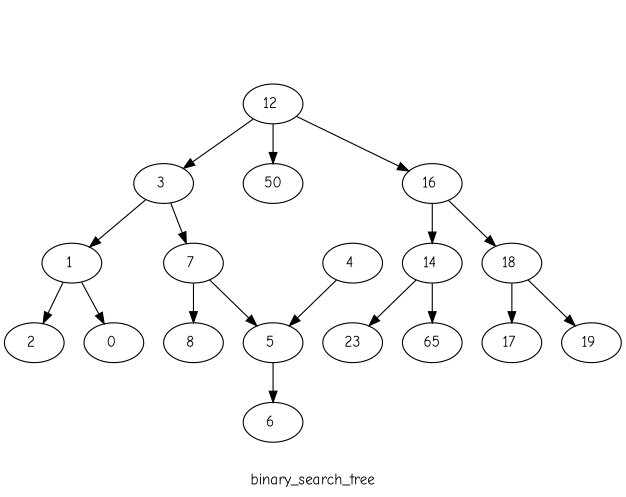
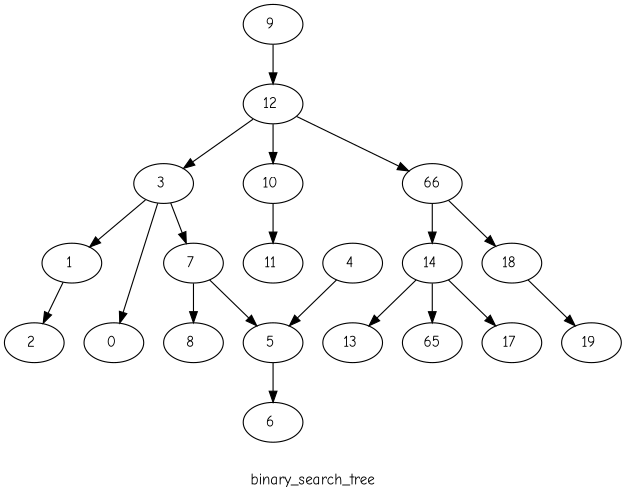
node "9": added
node "50": label "50" -> "10"
node "16": label "16" -> "66"
node "11": added
edge "18" -> "17": now "14" -> "17"
edge "1" -> "0": now "3" -> "0"
node "23": label "23" -> "13"
